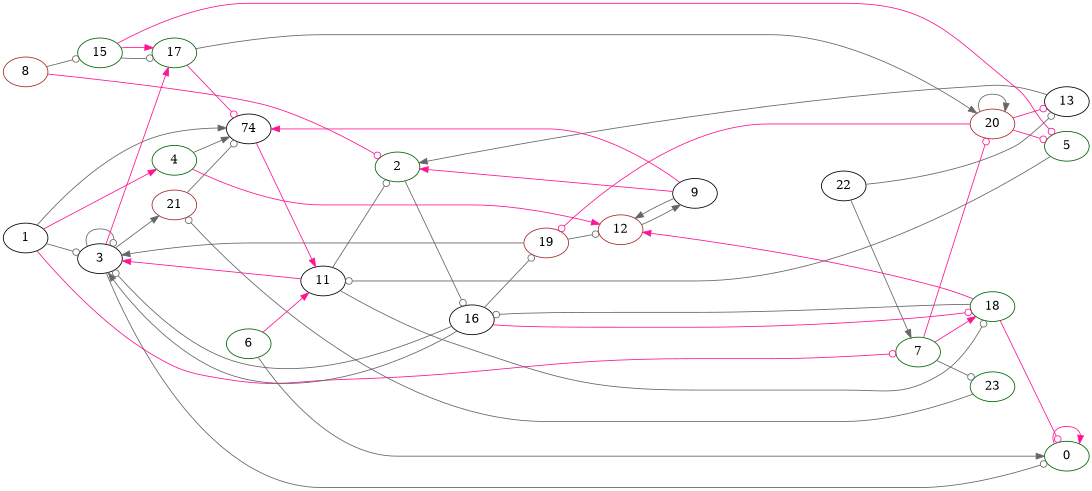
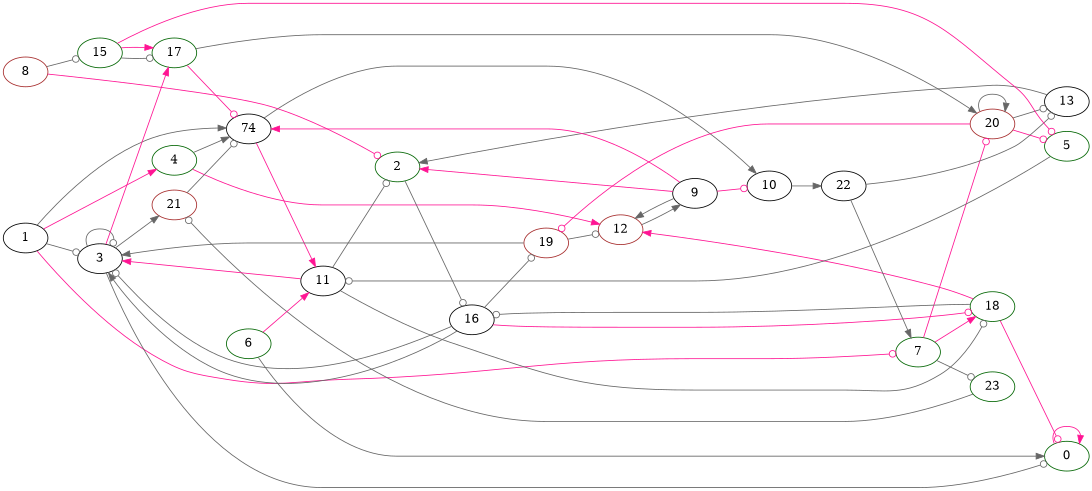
edge "20" -> "13": color deeppink -> gray40
node "10": added
